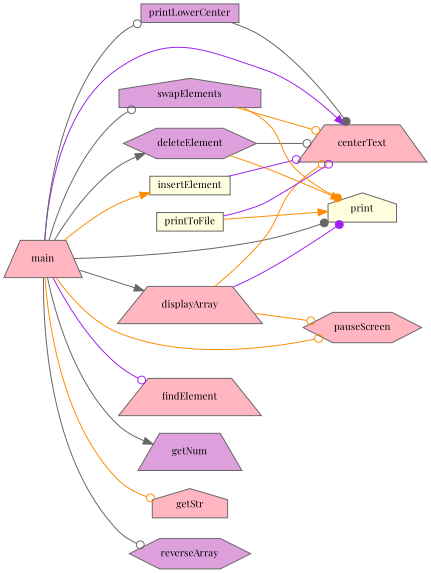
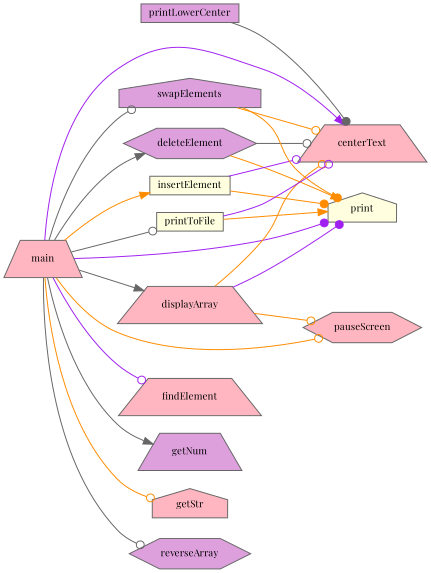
edge "main" -> "printLowerCenter": now "main" -> "printToFile"
edge "insertElement" -> "print": added
edge "main" -> "print": color gray40 -> purple
